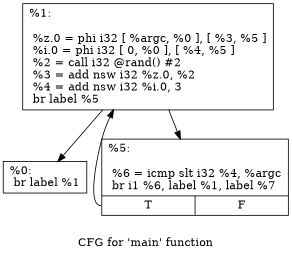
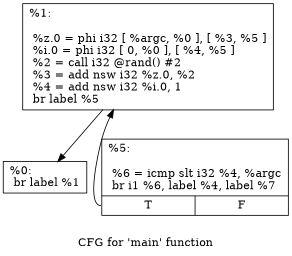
node "%1:": text "%4 = add nsw i32 %i.0, 3" -> "%4 = add nsw i32 %i.0, 1"
edge "%1:" -> "%5:": removed
node "%5:": text "br i1 %6, label %1, label %7" -> "br i1 %6, label %4, label %7"
